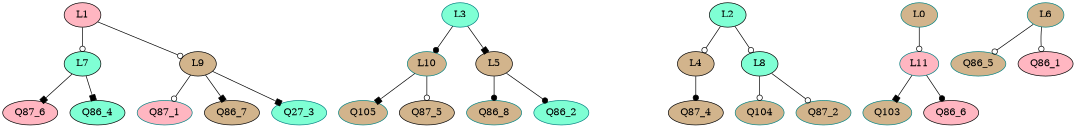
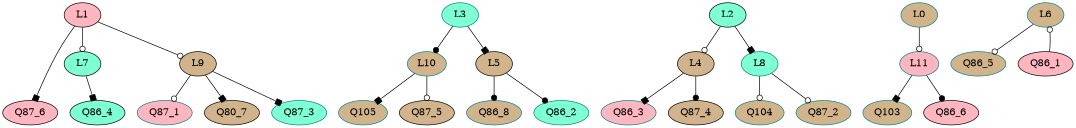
edge "L6" -> "Q86_1": reversed
edge "L2" -> "L8": arrowhead odot -> box
node "L8": color black -> teal
edge "L7" -> "Q87_6": now "L1" -> "Q87_6"
node "Q86_7": label "Q86_7" -> "Q80_7"
node "Q27_3": label "Q27_3" -> "Q87_3"
node "Q86_3": added
